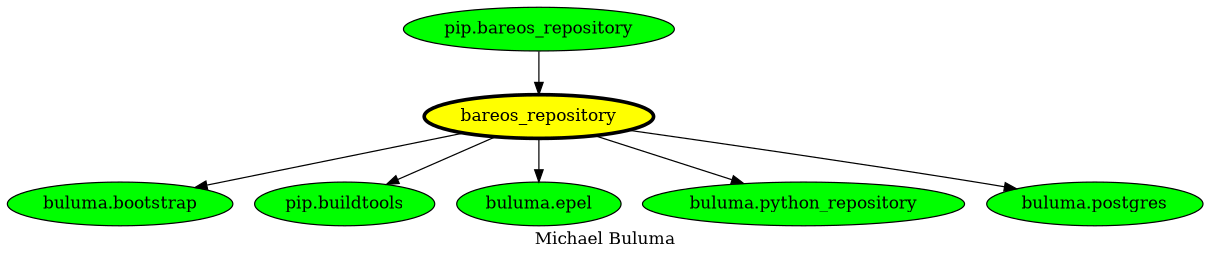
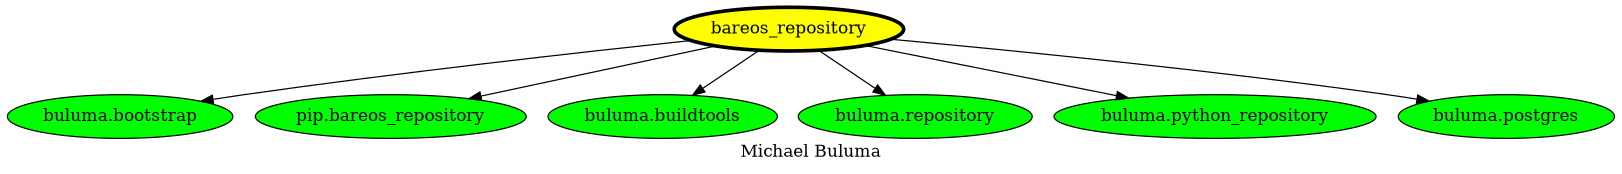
edge "pip.bareos_repository" -> "bareos_repository": reversed
node "pip.buildtools": label "pip.buildtools" -> "buluma.buildtools"
node "buluma.epel": label "buluma.epel" -> "buluma.repository"
